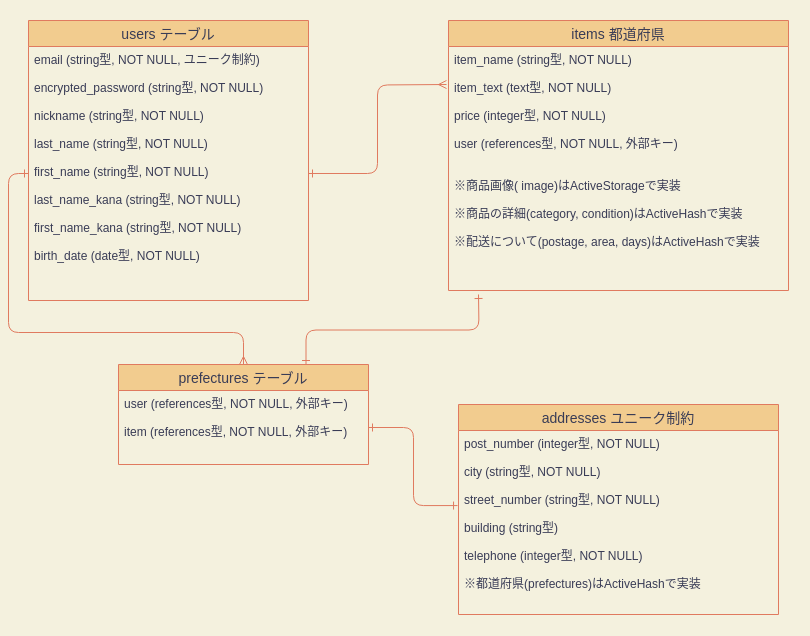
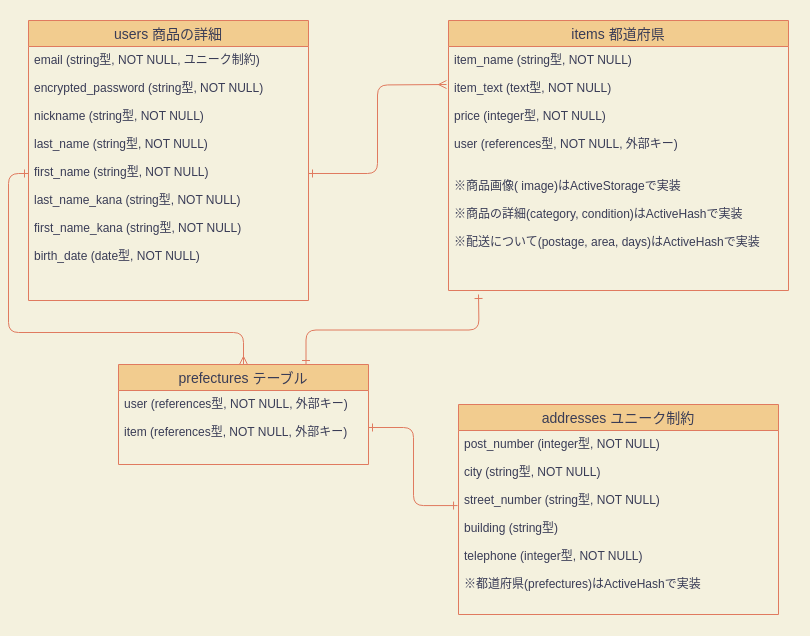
node "users テーブル": label "users テーブル" -> "users 商品の詳細"
